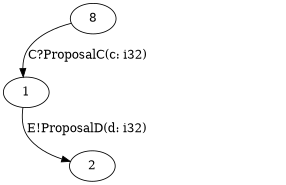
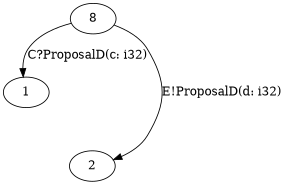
edge "8" -> "1": label "C?ProposalC(c: i32)" -> "C?ProposalD(c: i32)"
edge "1" -> "2": now "8" -> "2"
